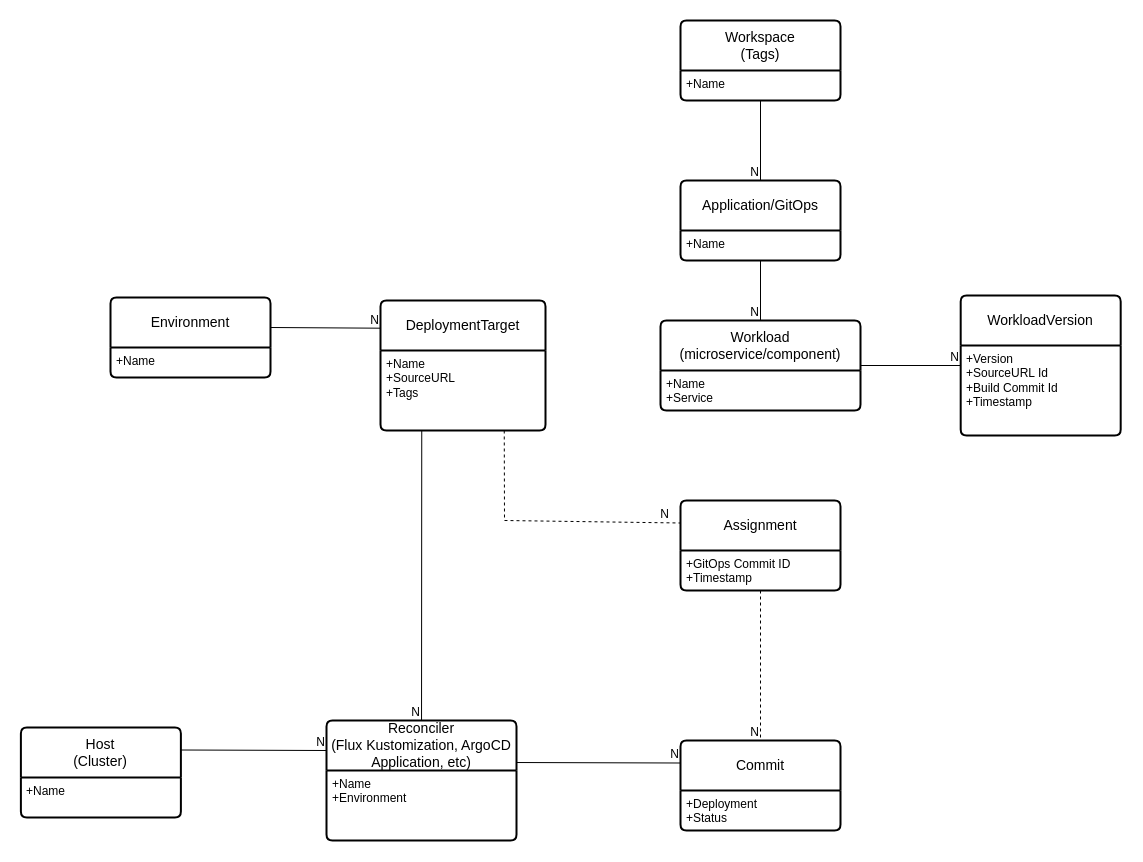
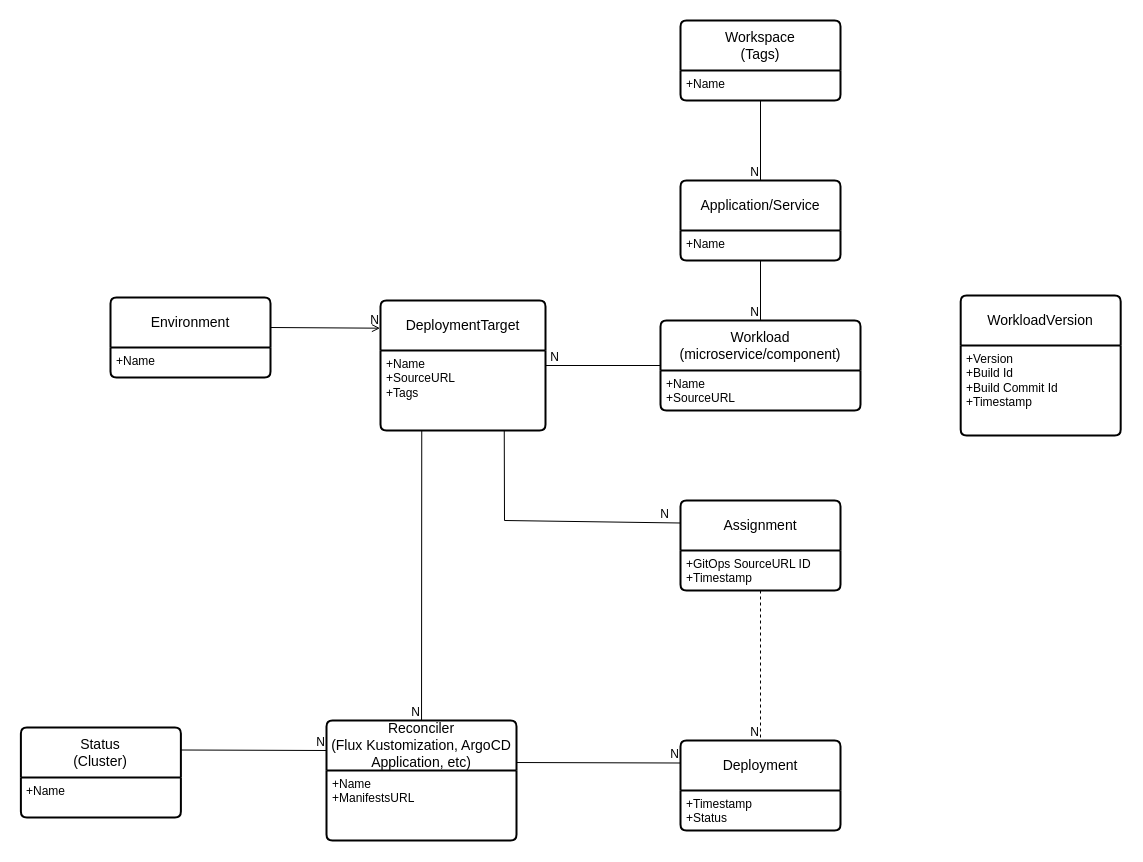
node "Application/GitOps": label "Application/GitOps" -> "Application/Service"
edge "Environment" -- "DeploymentTarget": arrowhead none -> open
edge "DeploymentTarget" -- "Workload (microservice/component)": added, label "N"
edge "Workload (microservice/component)" -- "WorkloadVersion": removed, label "N"
node "+Version +SourceURL Id +Build Commit Id +Timestamp": label "+Version +SourceURL Id +Build Commit Id +Timestamp" -> "+Version +Build Id +Build Commit Id +Timestamp"
node "+Name +Service": label "+Name +Service" -> "+Name +SourceURL"
edge "+Name +SourceURL +Tags" -- "Assignment": style dashed -> solid
node "+GitOps Commit ID +Timestamp": label "+GitOps Commit ID +Timestamp" -> "+GitOps SourceURL ID +Timestamp"
node "Host (Cluster)": label "Host (Cluster)" -> "Status (Cluster)"
node "Commit": label "Commit" -> "Deployment"
node "+Name +Environment": label "+Name +Environment" -> "+Name +ManifestsURL"
node "+Deployment +Status": label "+Deployment +Status" -> "+Timestamp +Status"
